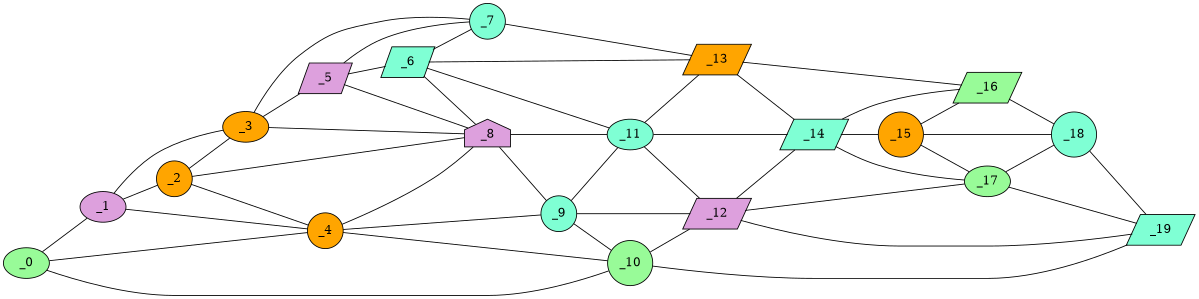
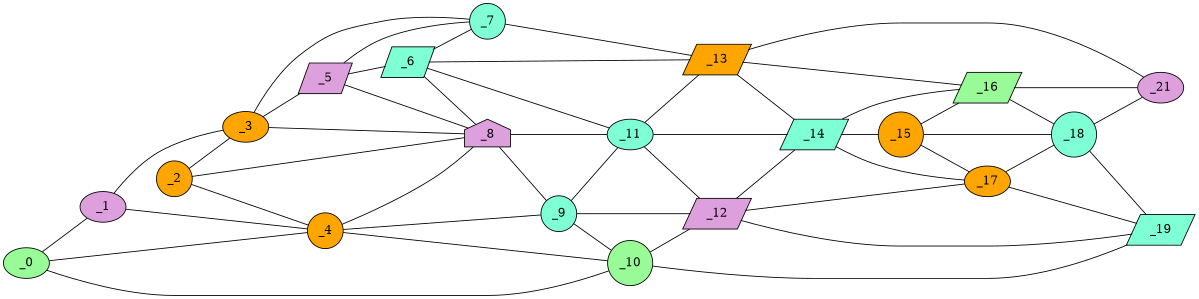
node "_21": added
node "_17": fillcolor palegreen -> orange
edge "_2" -- "_1": removed
